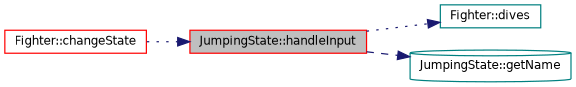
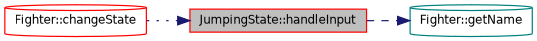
node "Fighter::dives": removed
node "Fighter::changeState": shape box -> cylinder
node "JumpingState::getName": label "JumpingState::getName" -> "Fighter::getName"
